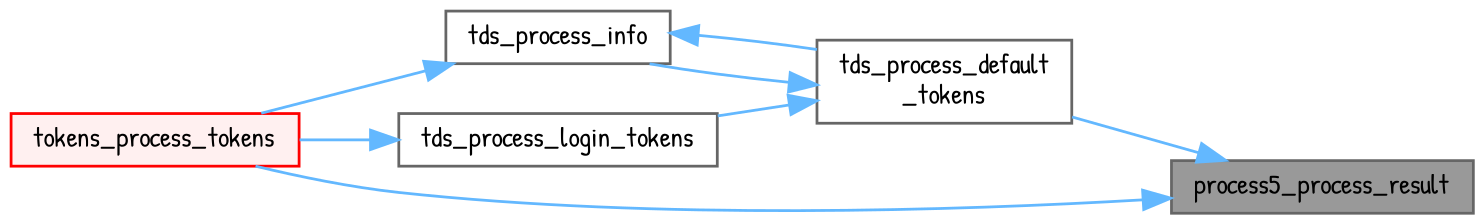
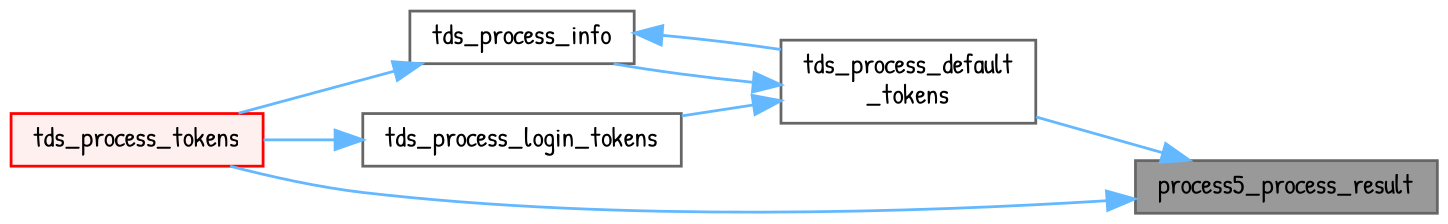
node "tokens_process_tokens": label "tokens_process_tokens" -> "tds_process_tokens"
